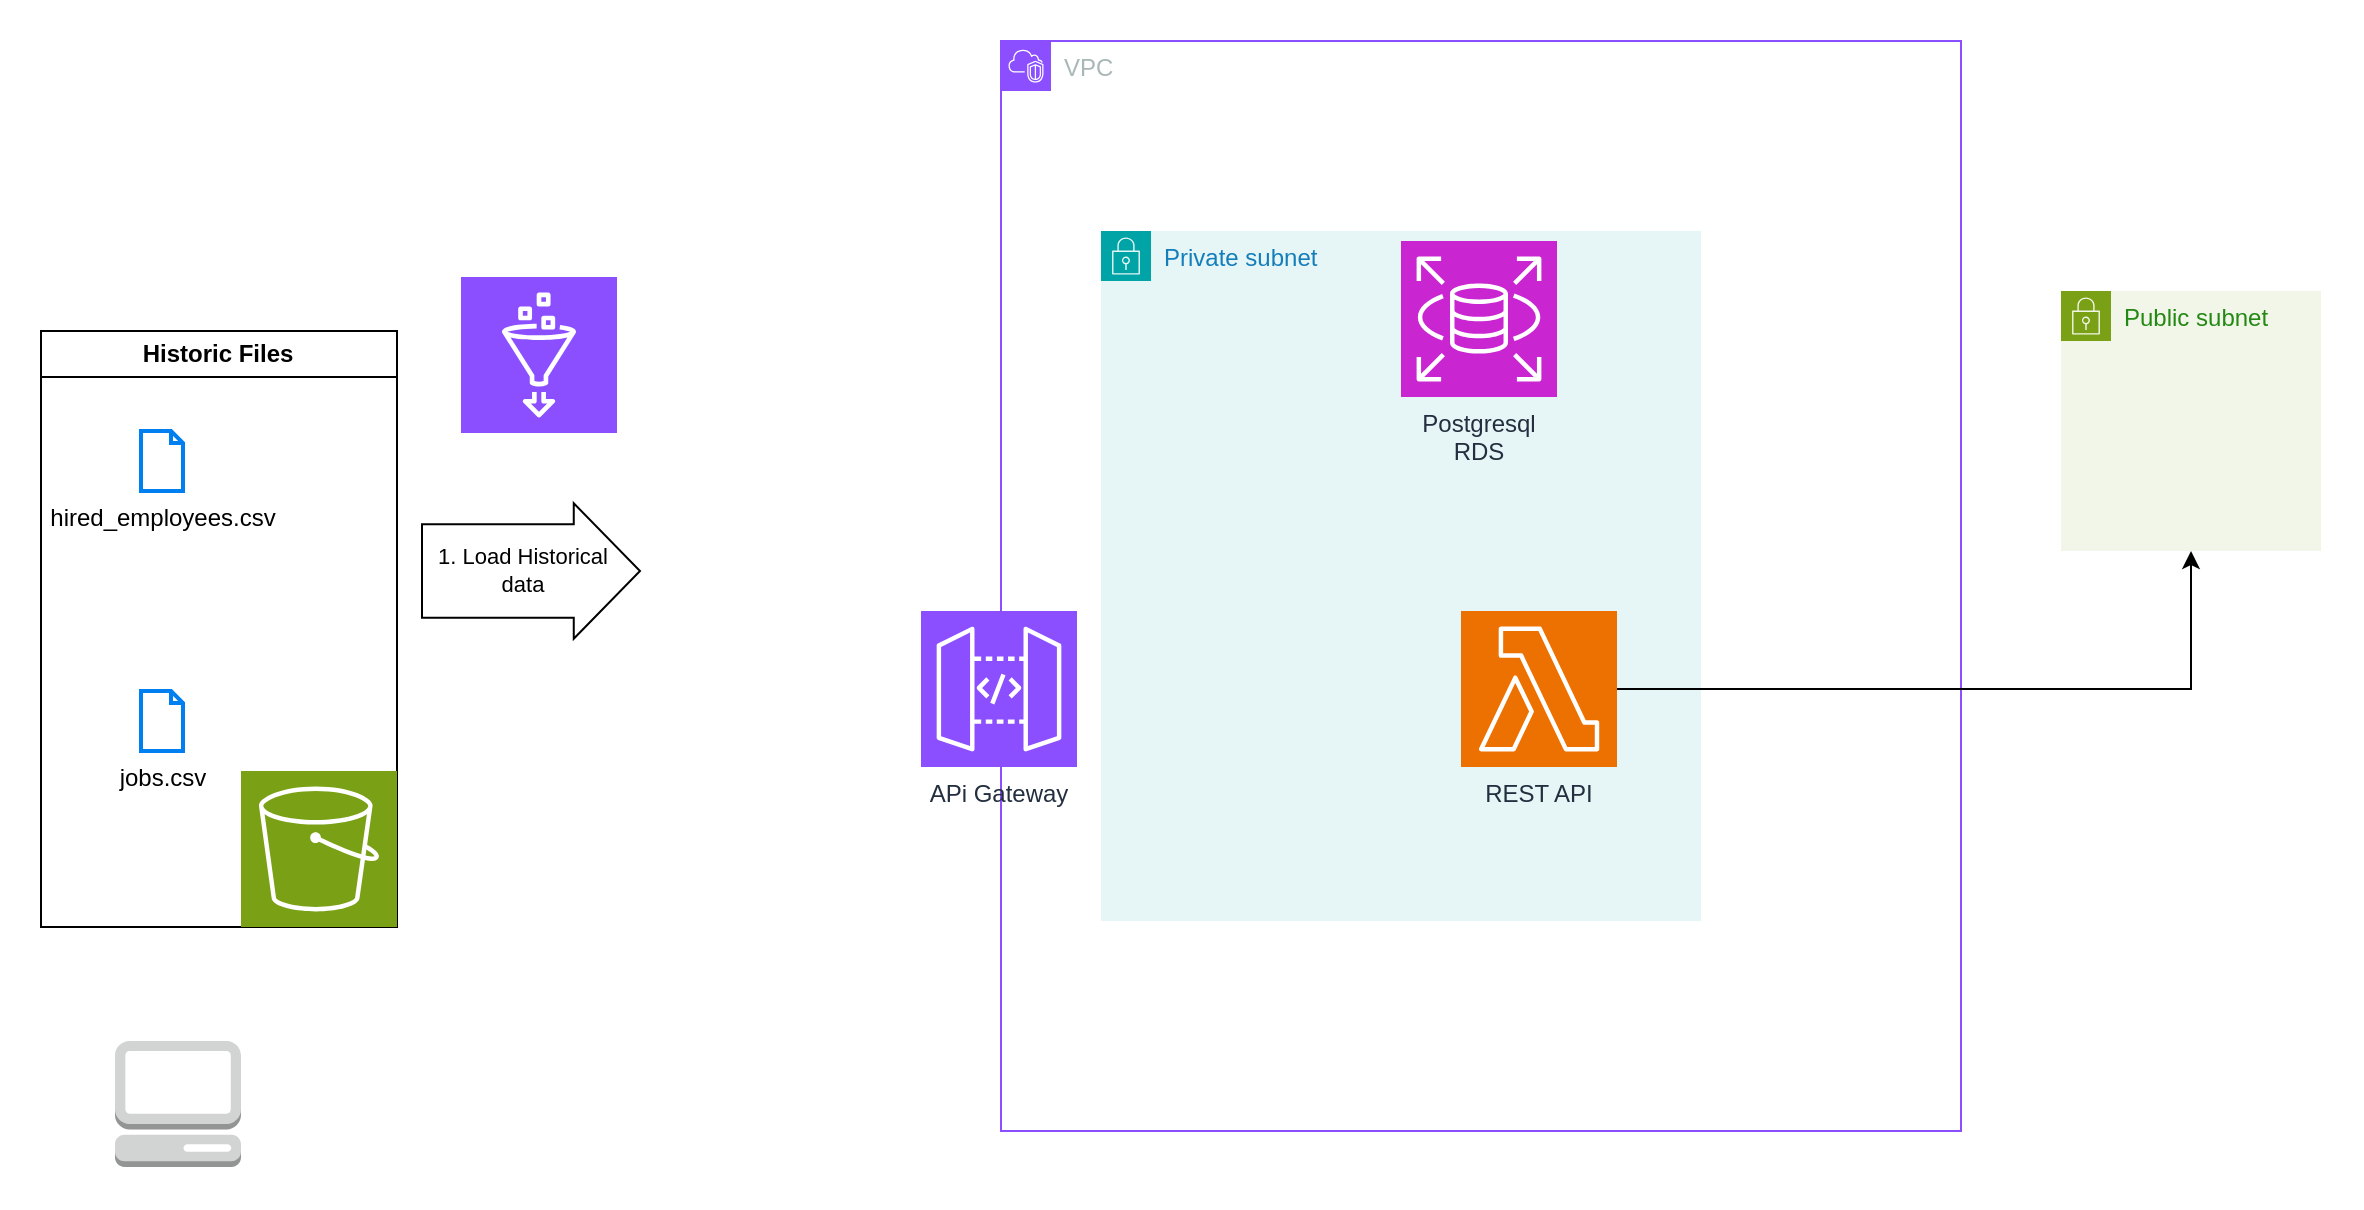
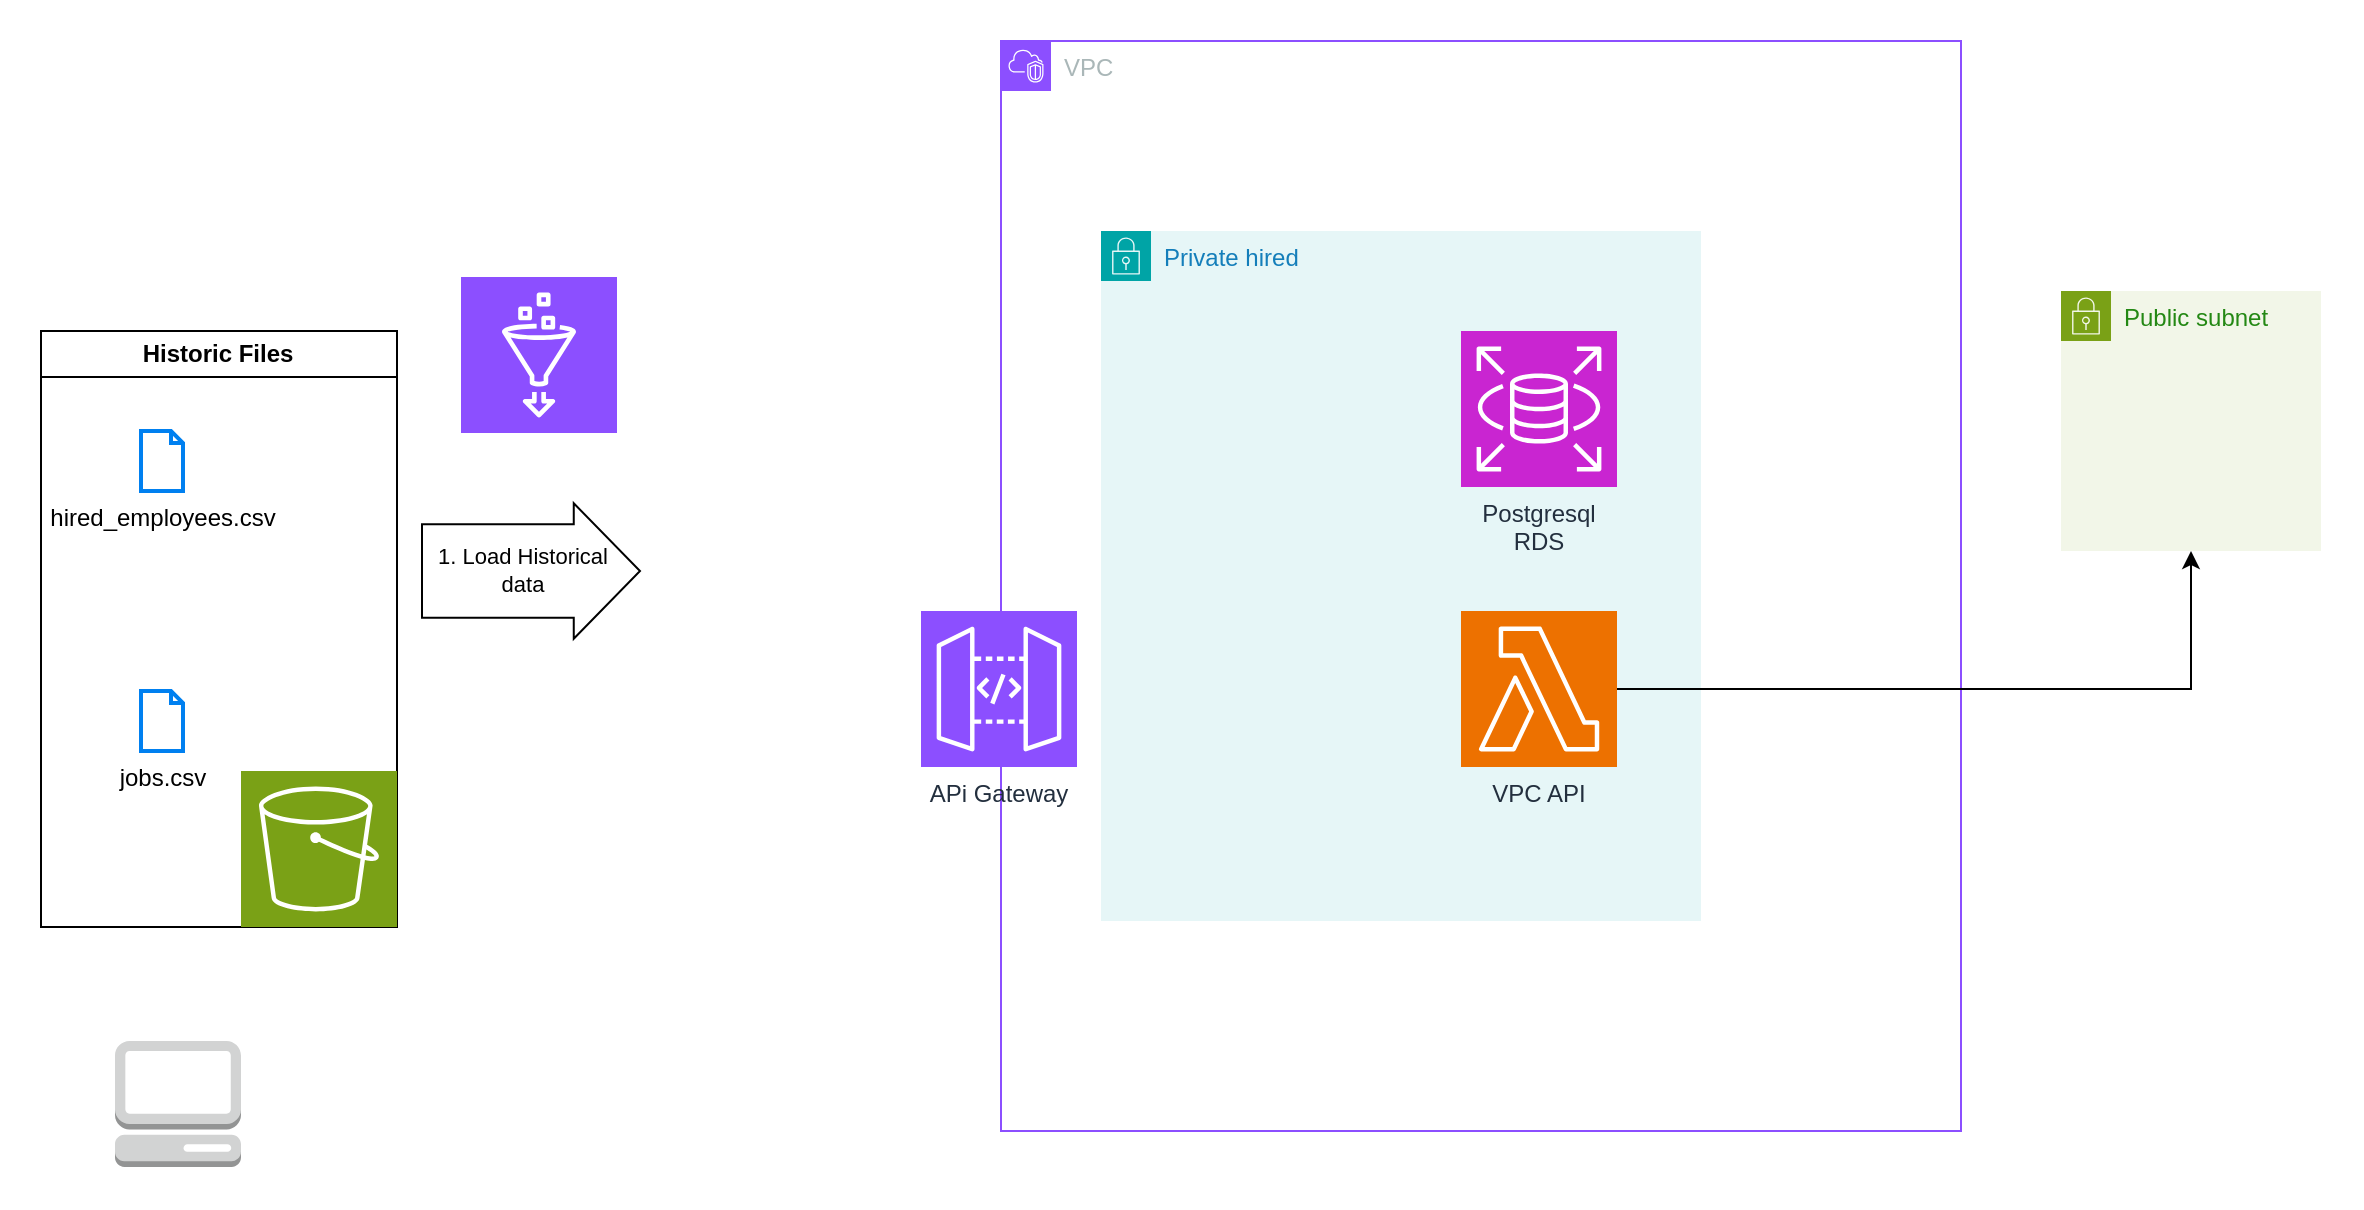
node "Private subnet": label "Private subnet" -> "Private hired"
node "Postgresql RDS": moved (1479, 319) -> (1539, 409)
node "REST API": label "REST API" -> "VPC API"
